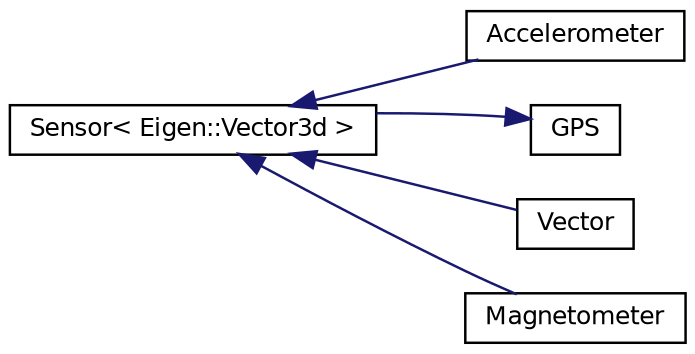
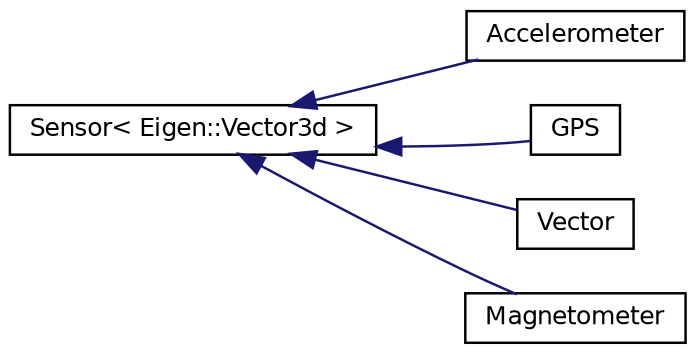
edge "Sensor< Eigen::Vector3d >" -> "GPS": reversed
